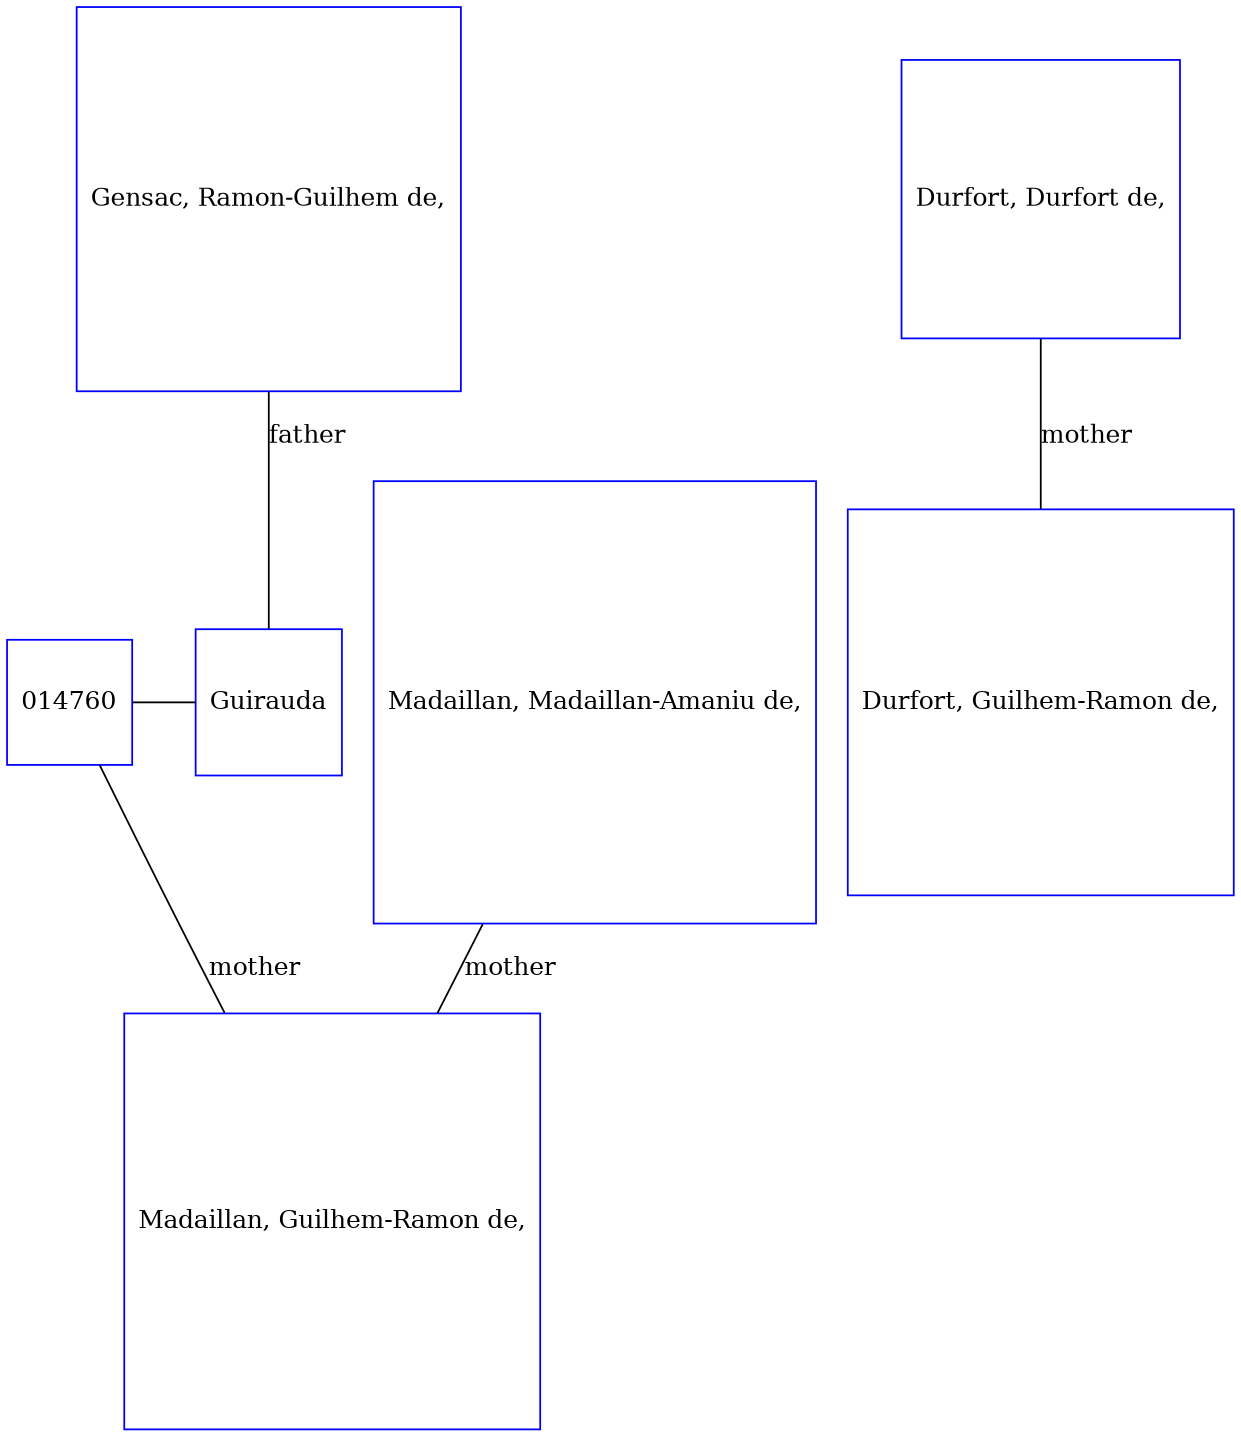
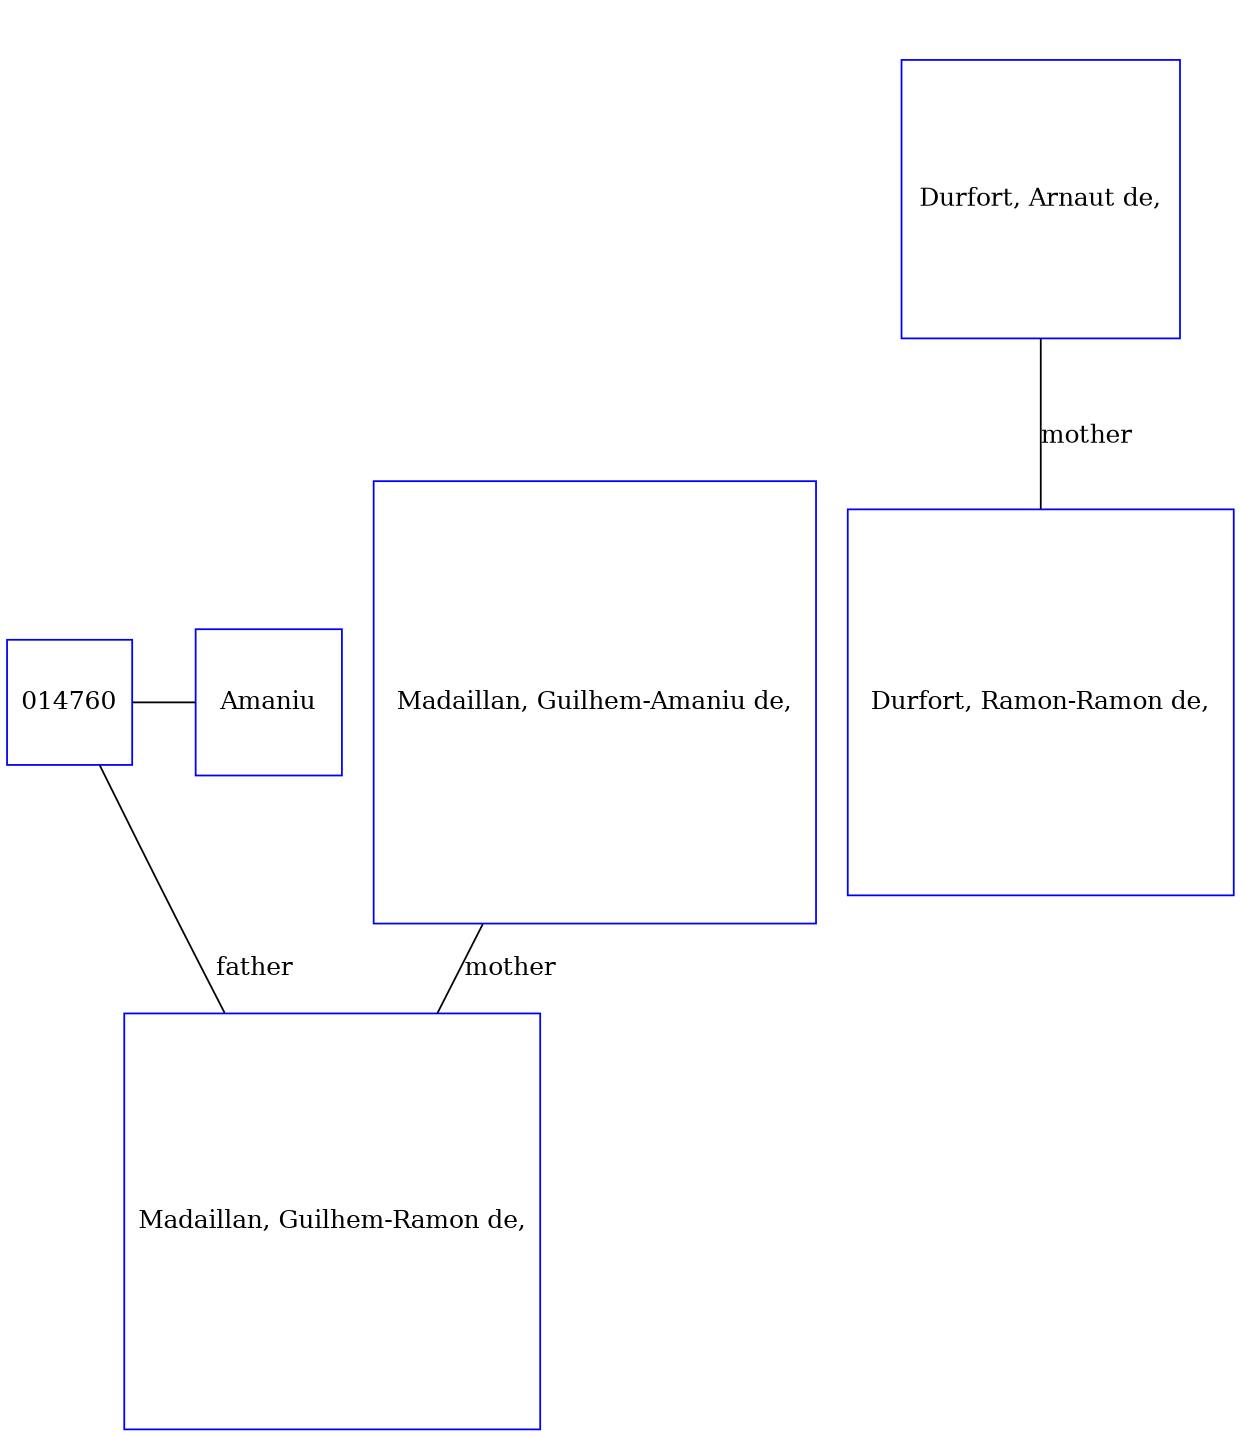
node "Gensac, Ramon-Guilhem de,": removed
node "Durfort, Durfort de,": label "Durfort, Durfort de," -> "Durfort, Arnaut de,"
node "Guirauda": label "Guirauda" -> "Amaniu"
node "Madaillan, Madaillan-Amaniu de,": label "Madaillan, Madaillan-Amaniu de," -> "Madaillan, Guilhem-Amaniu de,"
node "Durfort, Guilhem-Ramon de,": label "Durfort, Guilhem-Ramon de," -> "Durfort, Ramon-Ramon de,"
edge "014760" -- "Madaillan, Guilhem-Ramon de,": label "mother" -> "father"
